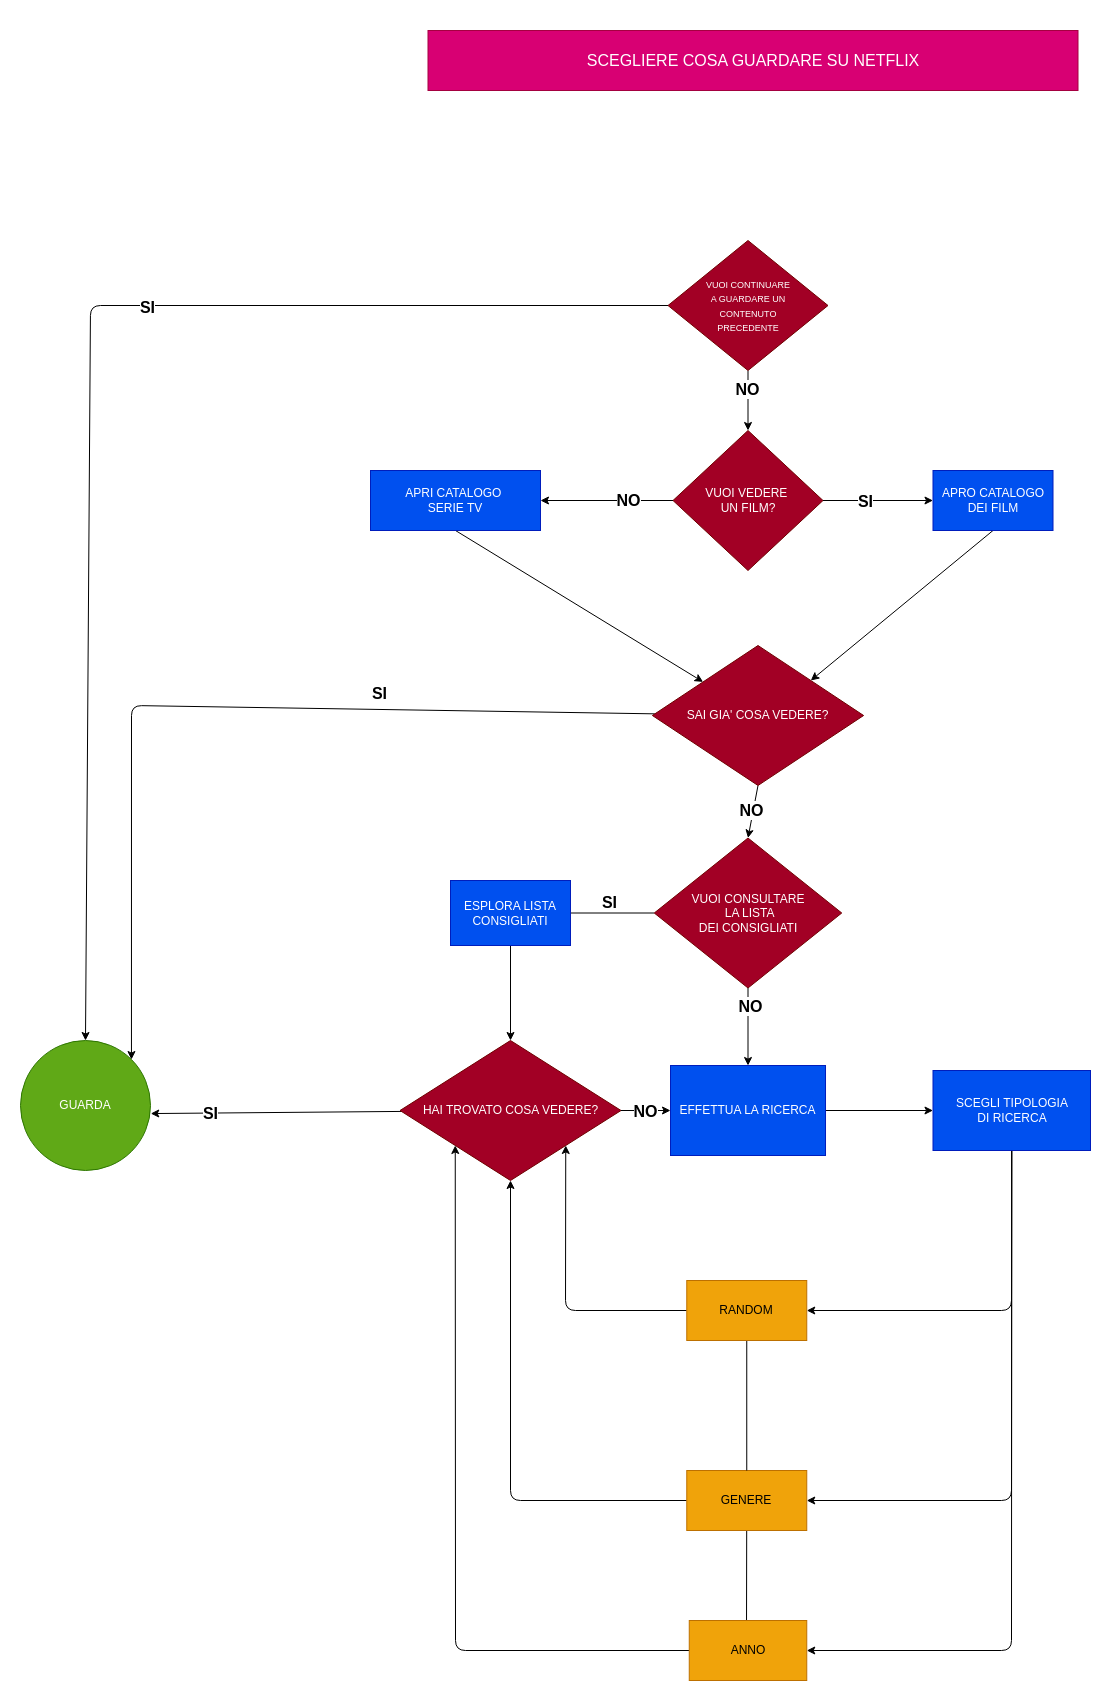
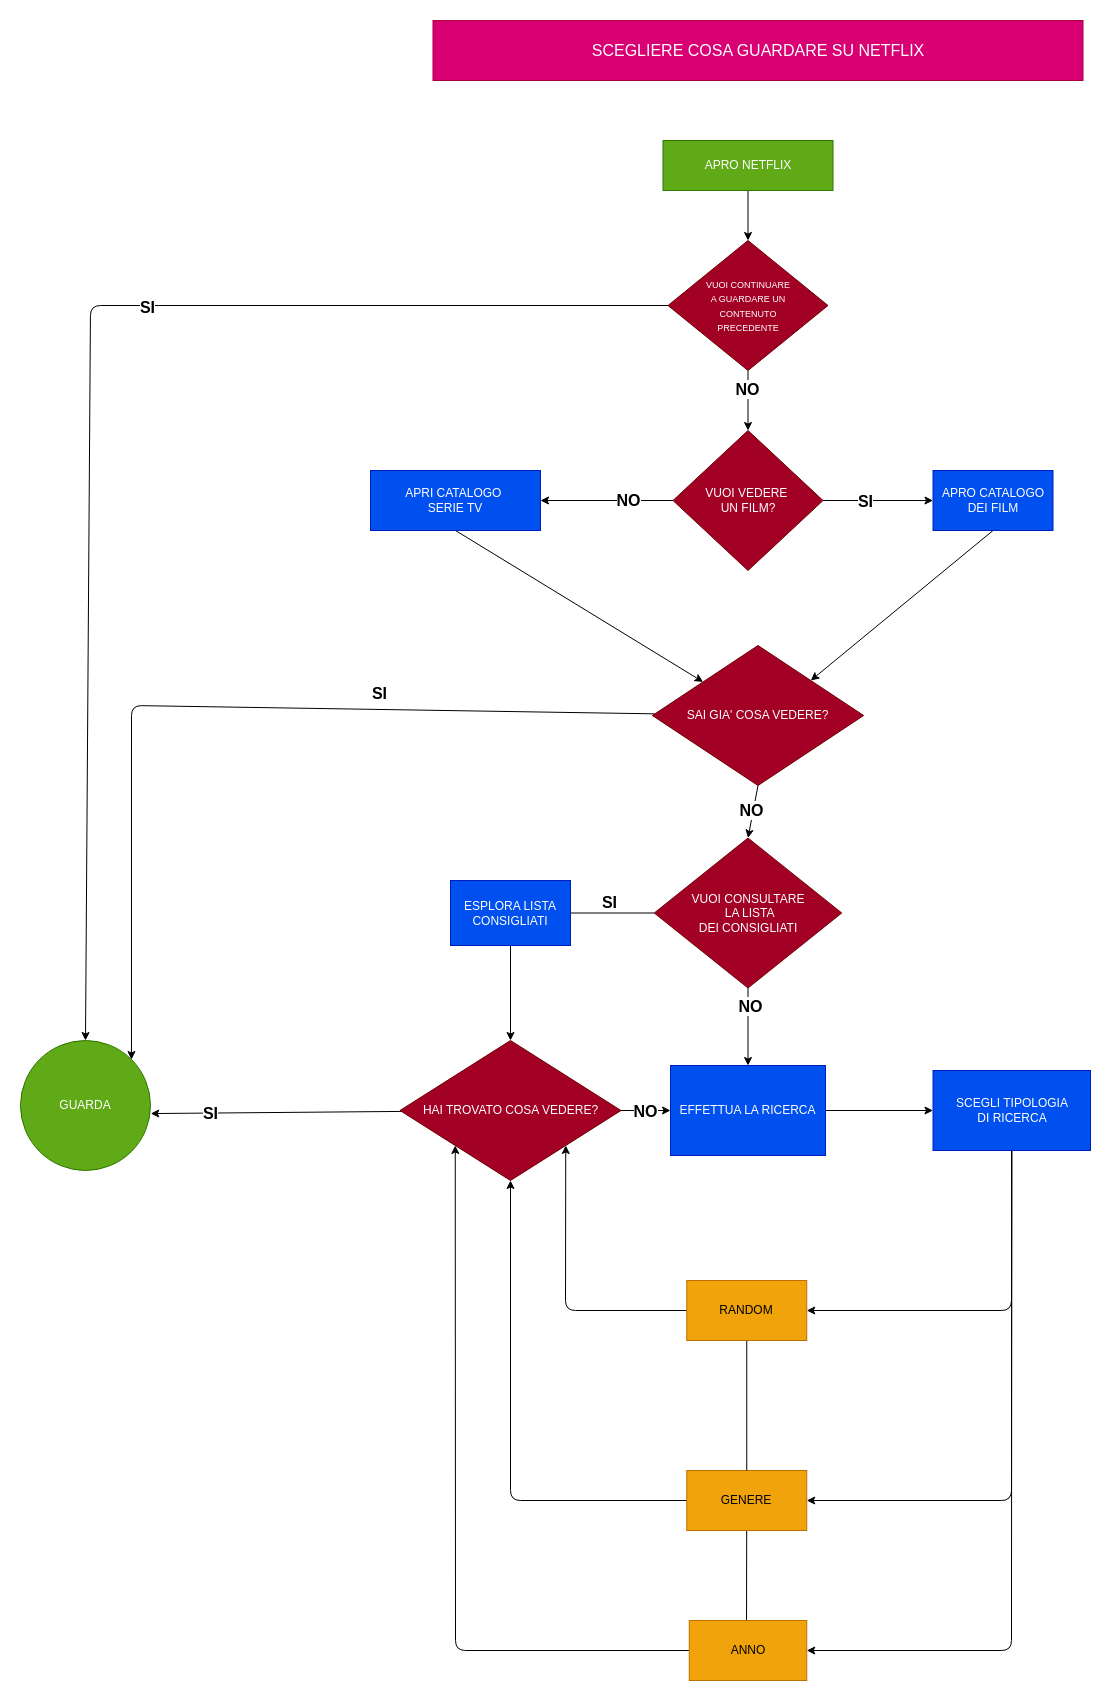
node "SCEGLIERE COSA GUARDARE SU NETFLIX": moved (753, 61) -> (758, 51)
node "APRO NETFLIX": added
edge "APRO NETFLIX" -> "VUOI CONTINUARE A GUARDARE UN CONTENUTO PRECEDENTE": added
